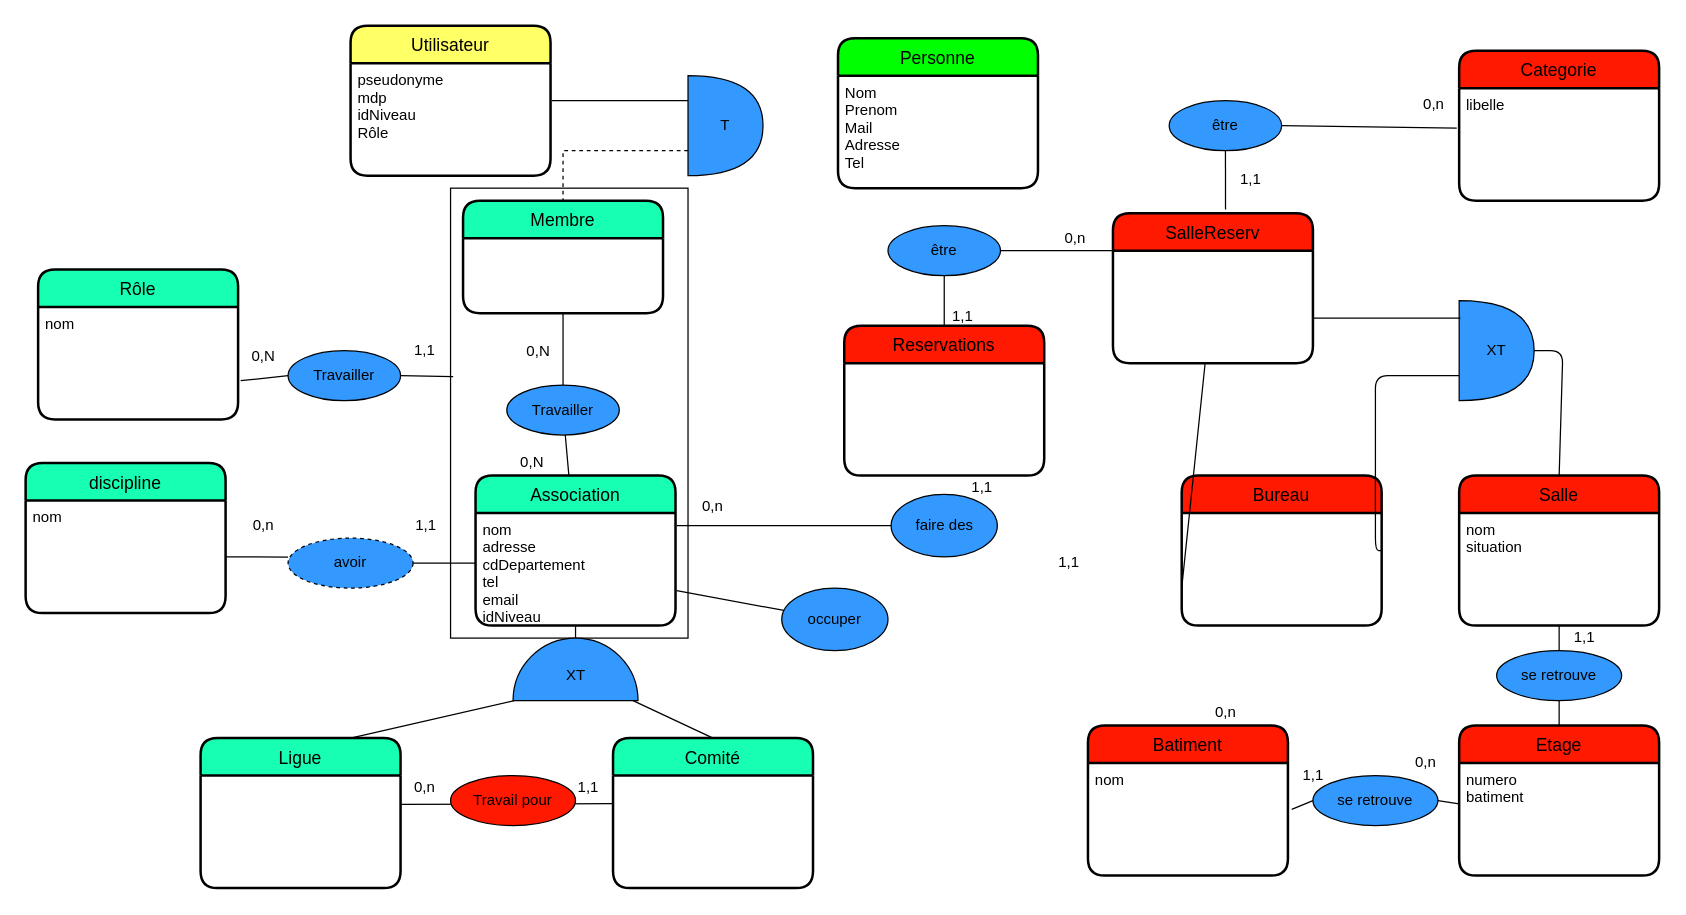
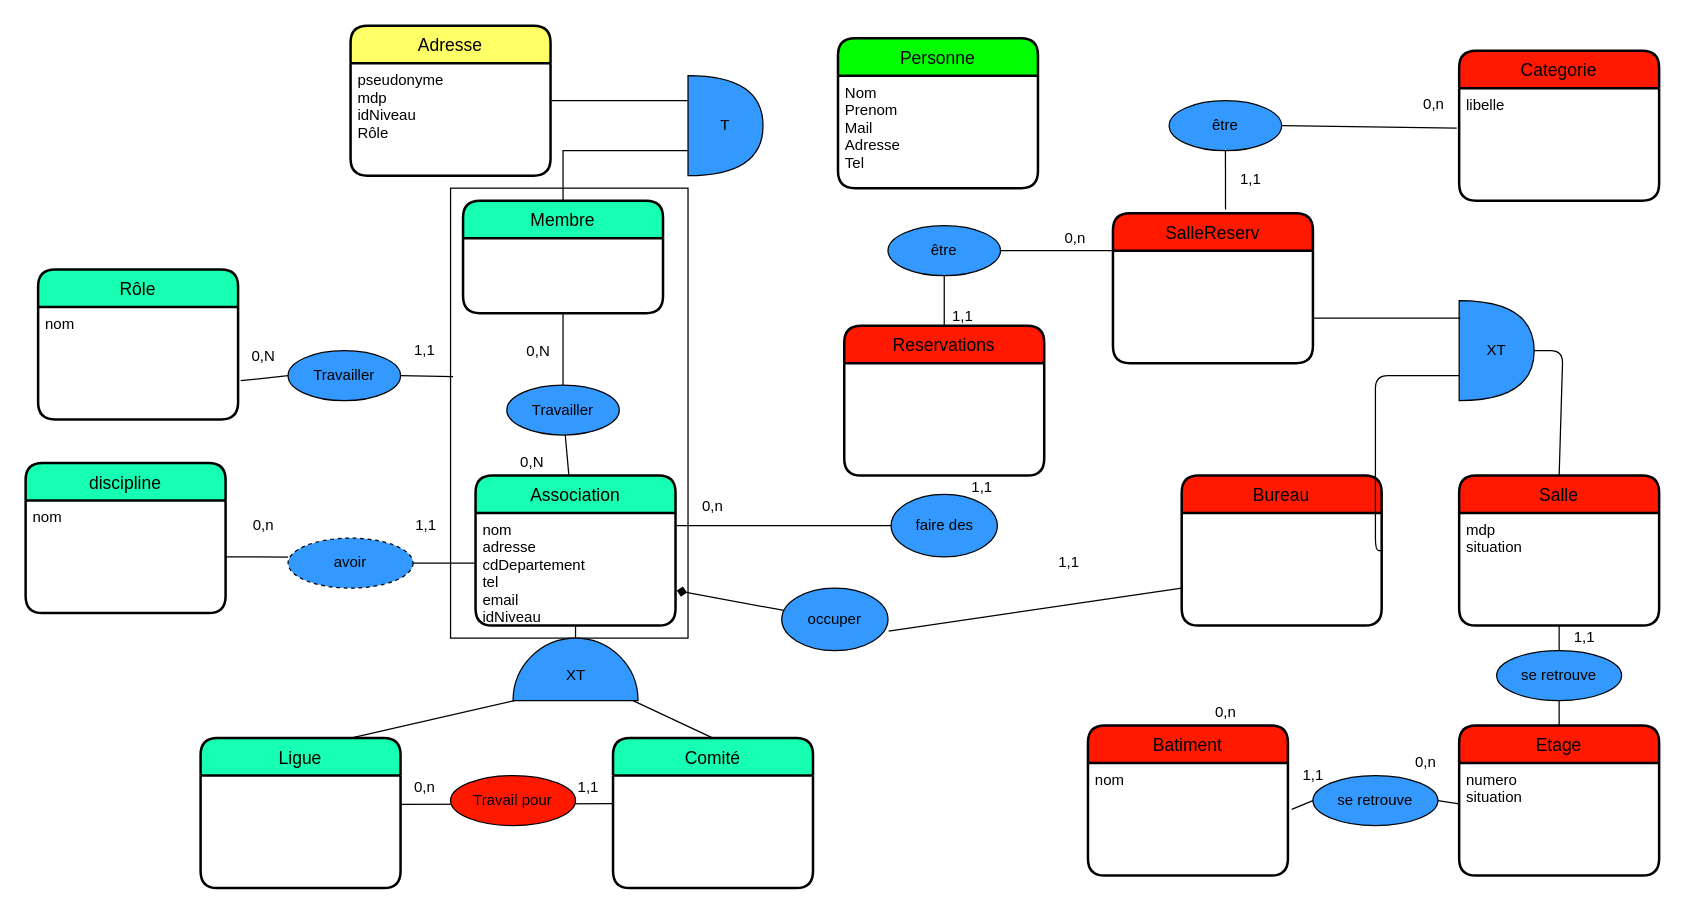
node "Utilisateur": label "Utilisateur" -> "Adresse"
edge "T" -- "Membre": style dashed -> solid
edge "SalleReserv" -- "Bureau": now "occuper" -- "Bureau"
node "nom situation": label "nom situation" -> "mdp situation"
edge "nom adresse cdDepartement tel email idNiveau" -- "occuper": arrowhead none -> diamond
node "numero batiment": label "numero batiment" -> "numero situation"
